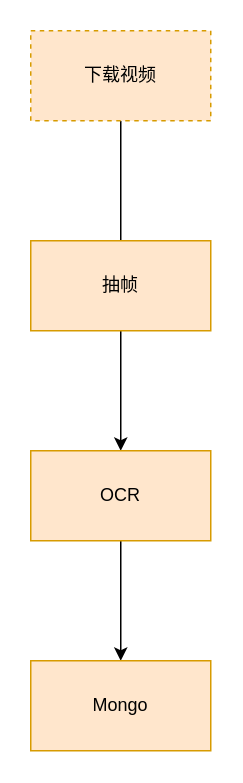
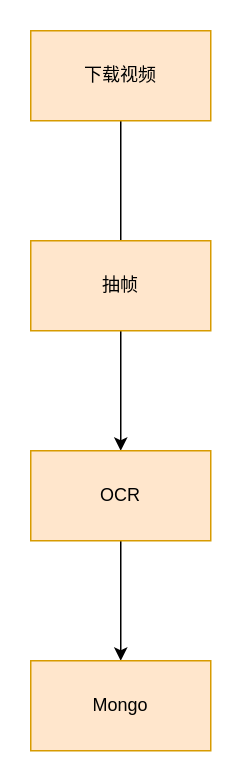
node "下载视频": style dashed -> solid
